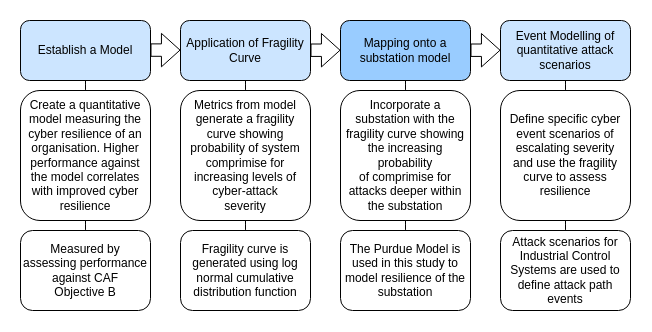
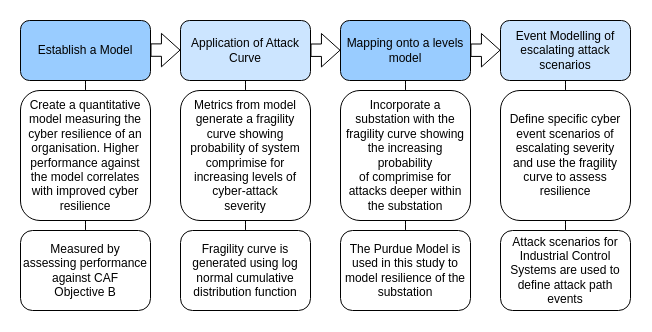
node "Establish a Model": fillcolor #cce5ff -> #99ccff
node "Application of Fragility Curve": label "Application of Fragility Curve" -> "Application of Attack Curve"
node "Mapping onto a substation model": label "Mapping onto a substation model" -> "Mapping onto a levels model"
node "Event Modelling of quantitative attack scenarios": label "Event Modelling of quantitative attack scenarios" -> "Event Modelling of escalating attack scenarios"
